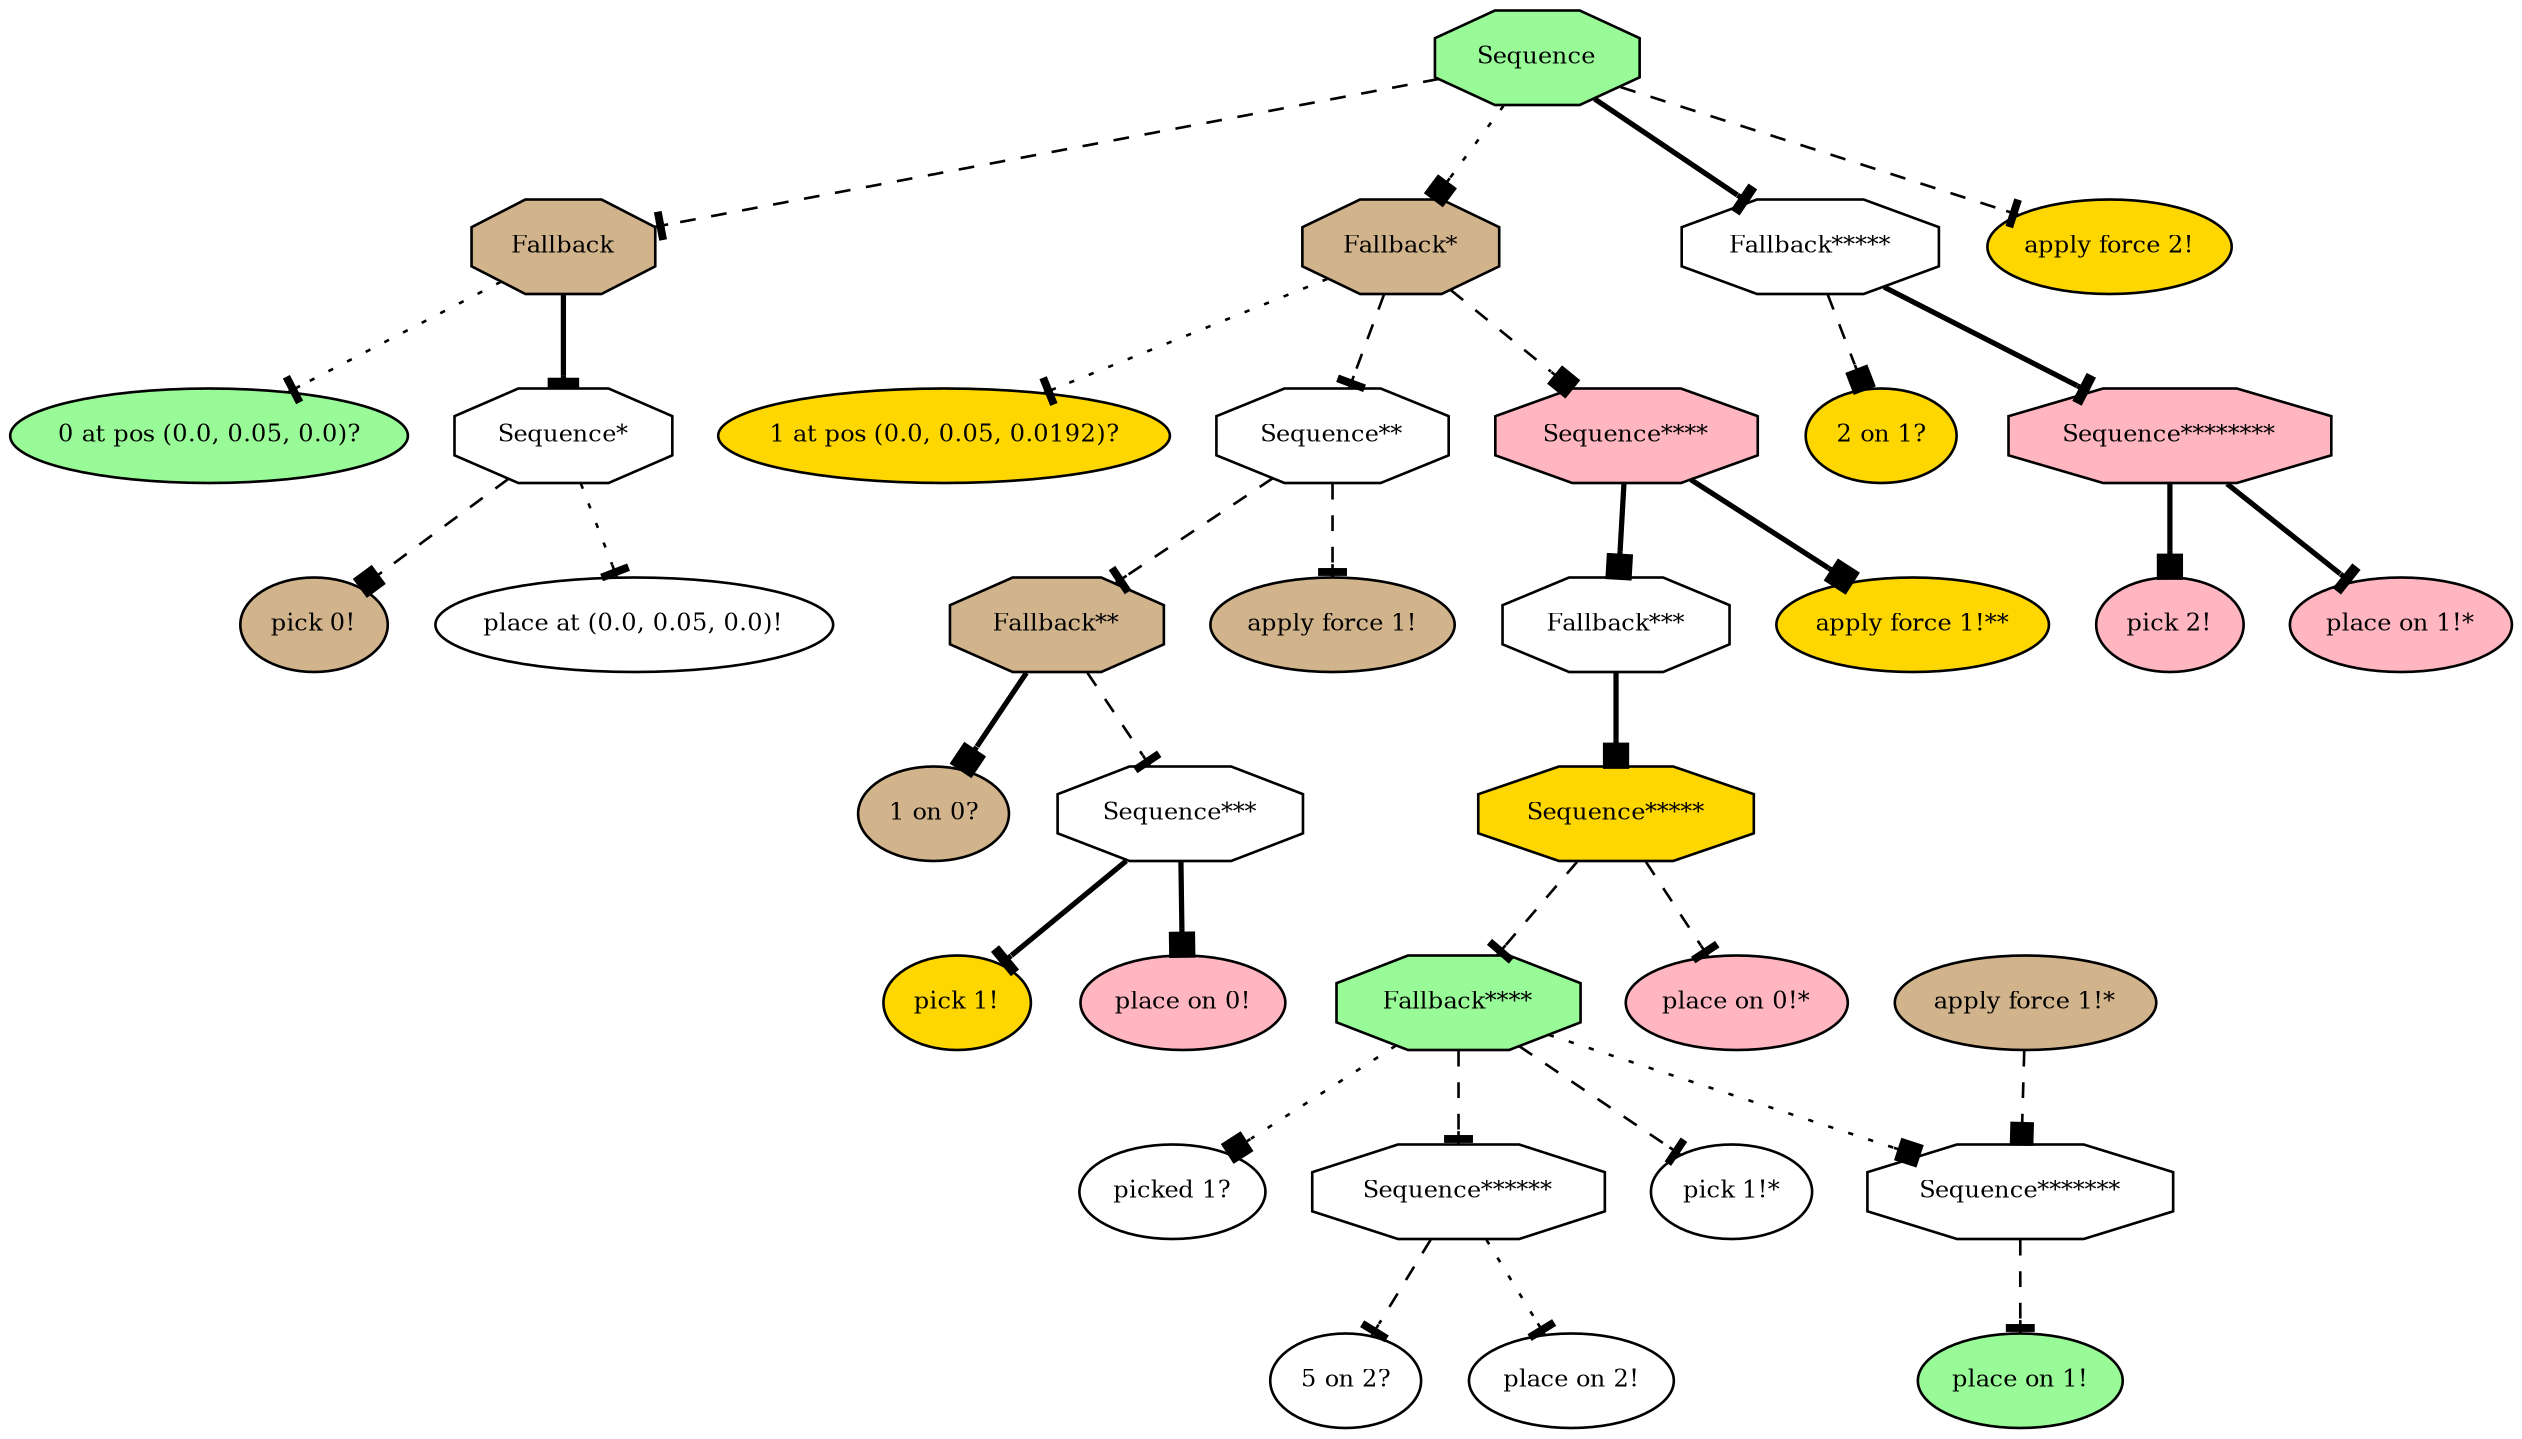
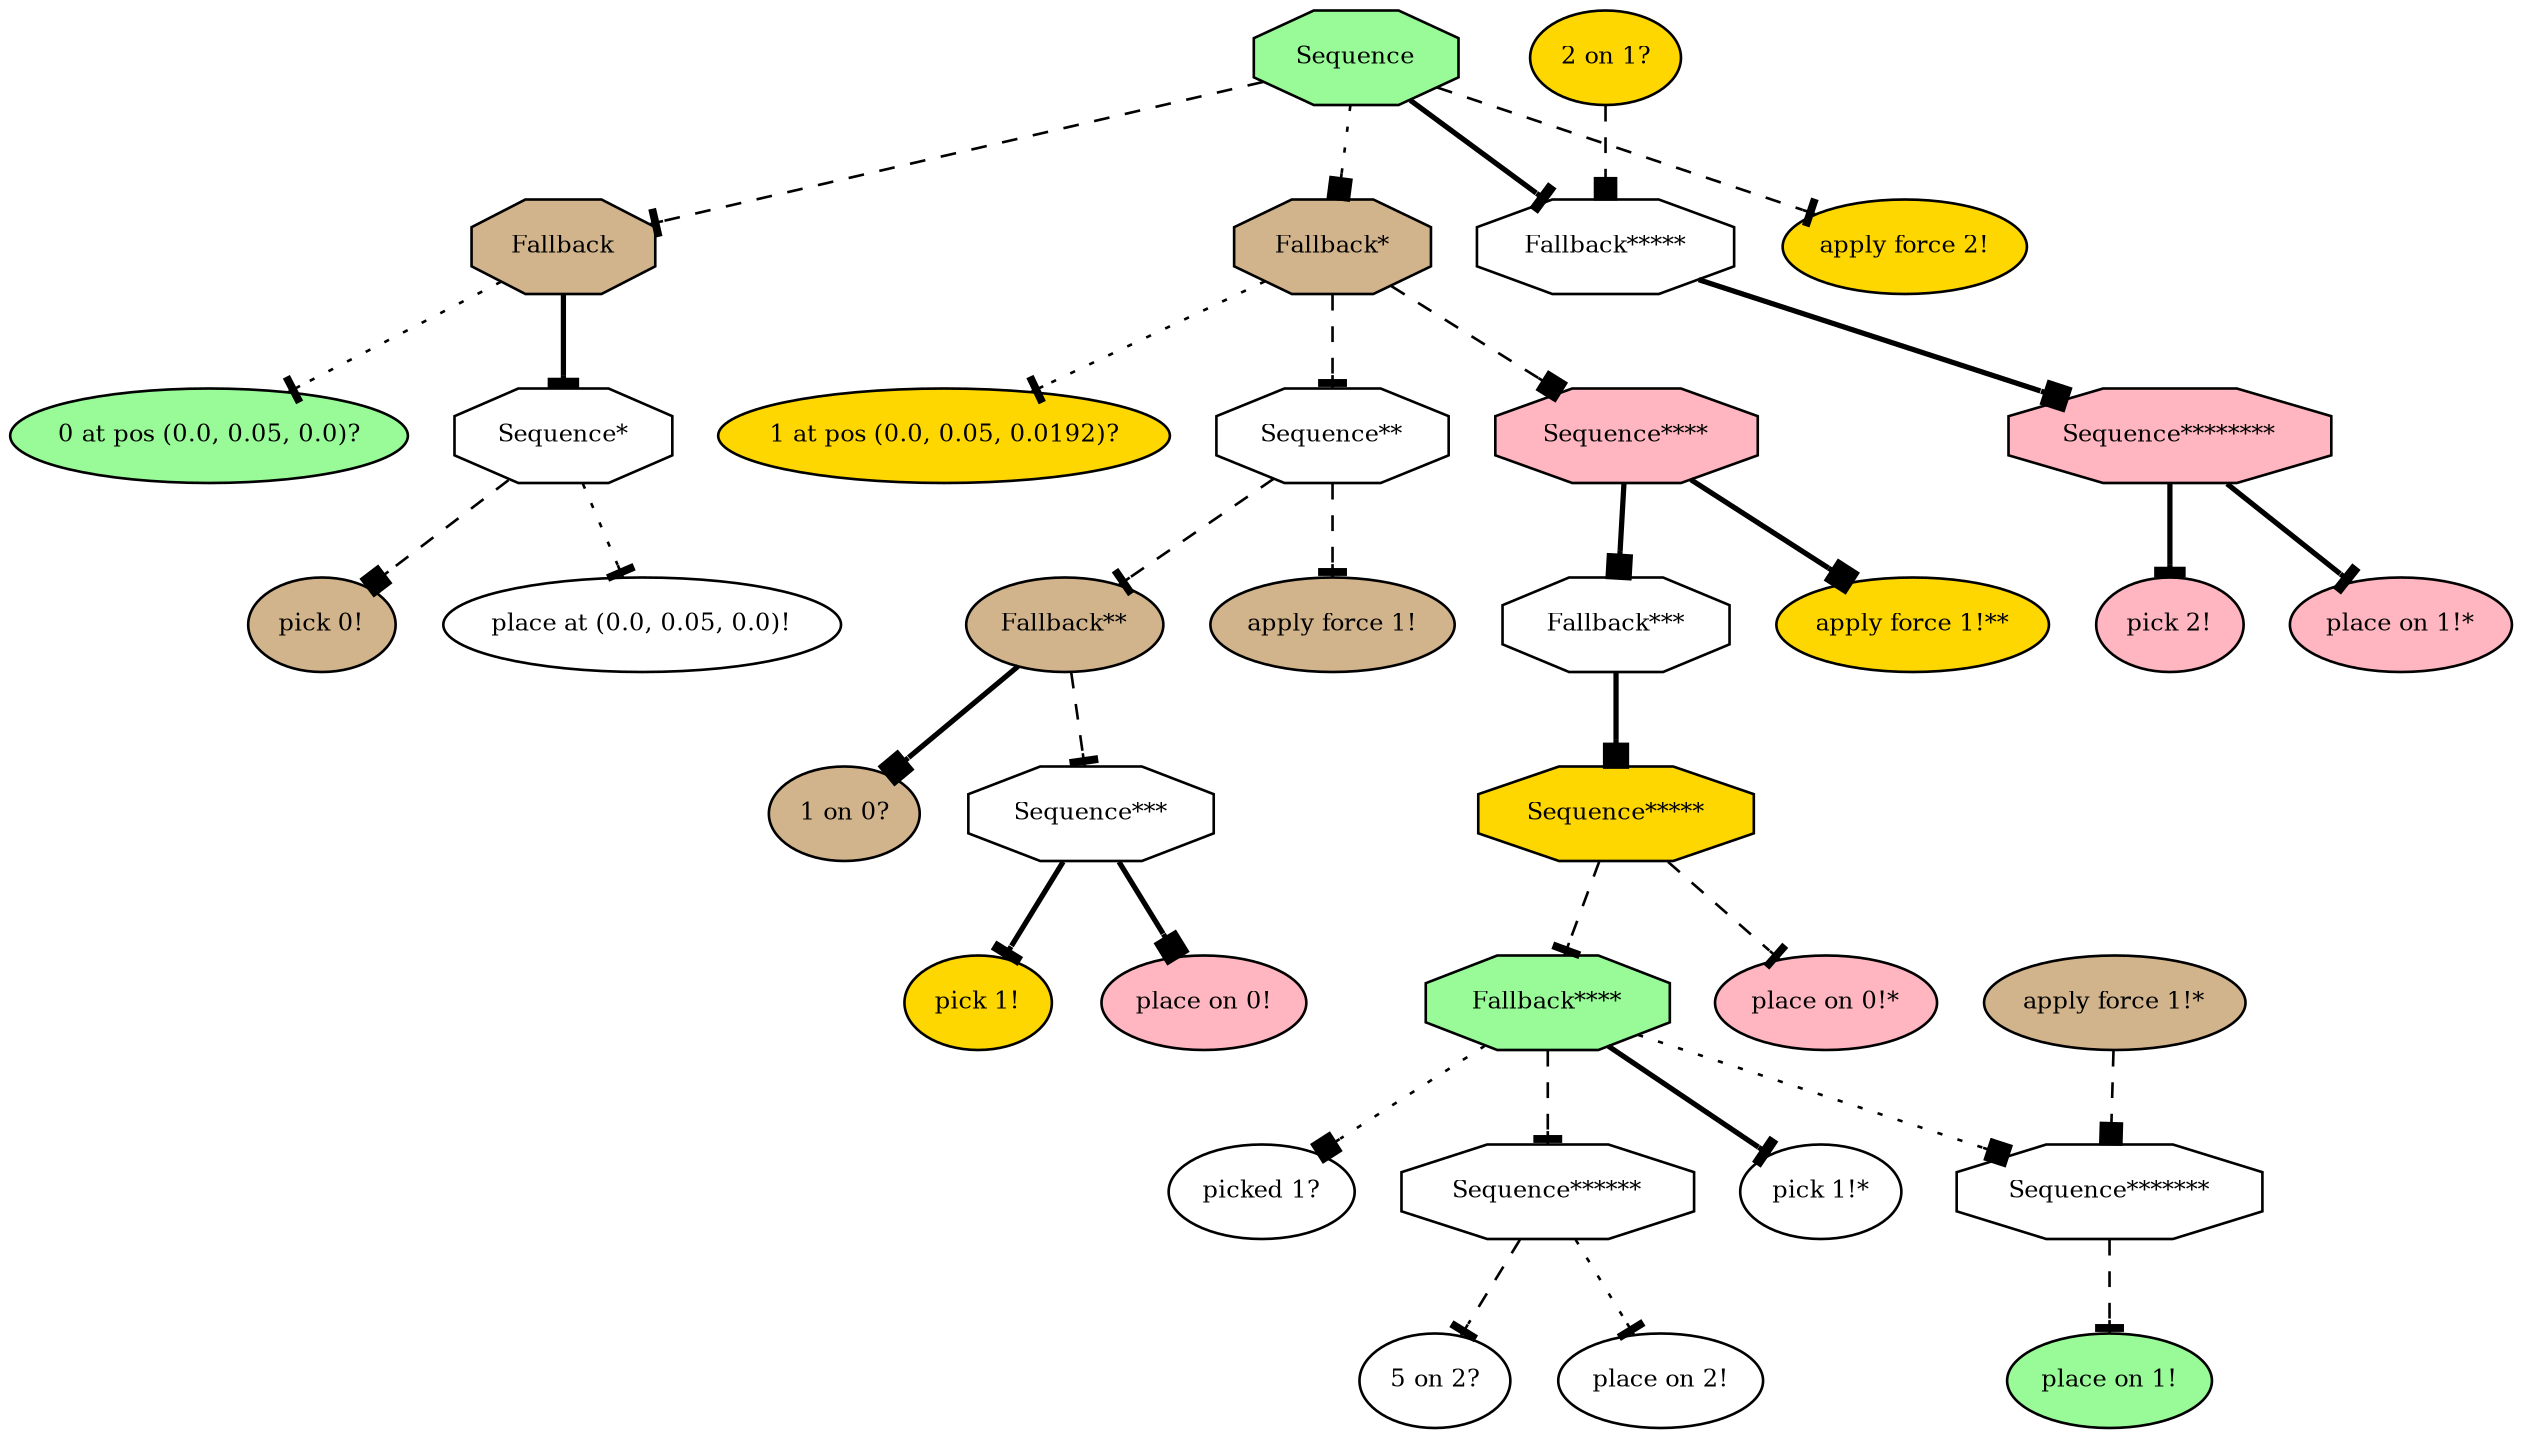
edge "Fallback*****" -> "2 on 1?": reversed
edge "Fallback*****" -> "Sequence********": arrowhead tee -> box
edge "Sequence********" -> "pick 2!": arrowhead box -> tee
node "Fallback**": shape octagon -> ellipse
edge "Fallback****" -> "pick 1!*": style dashed -> bold
